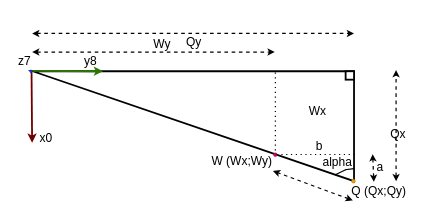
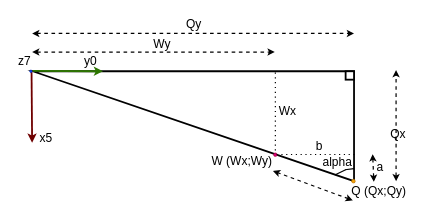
node "Qy": moved (193, 41) -> (193, 23)
node "y8": label "y8" -> "y0"
node "Wx": moved (317, 111) -> (287, 111)
node "x0": label "x0" -> "x5"
